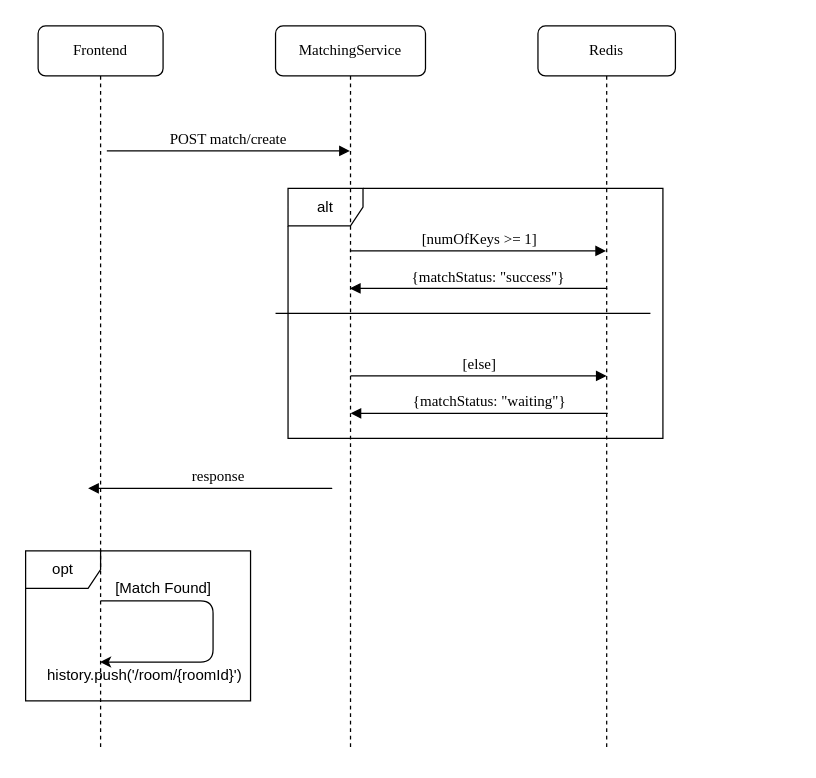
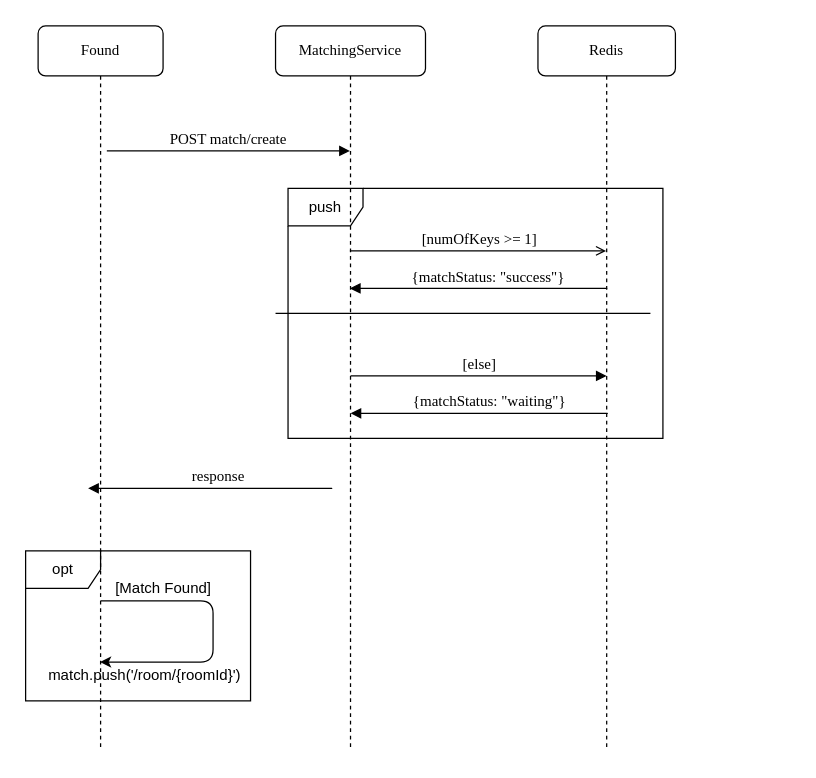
node "Frontend": label "Frontend" -> "Found"
node "alt": label "alt" -> "push"
edge "MatchingService" -> "Redis": arrowhead block -> open
node "history.push('/room/{roomId}')": label "history.push('/room/{roomId}')" -> "match.push('/room/{roomId}')"
